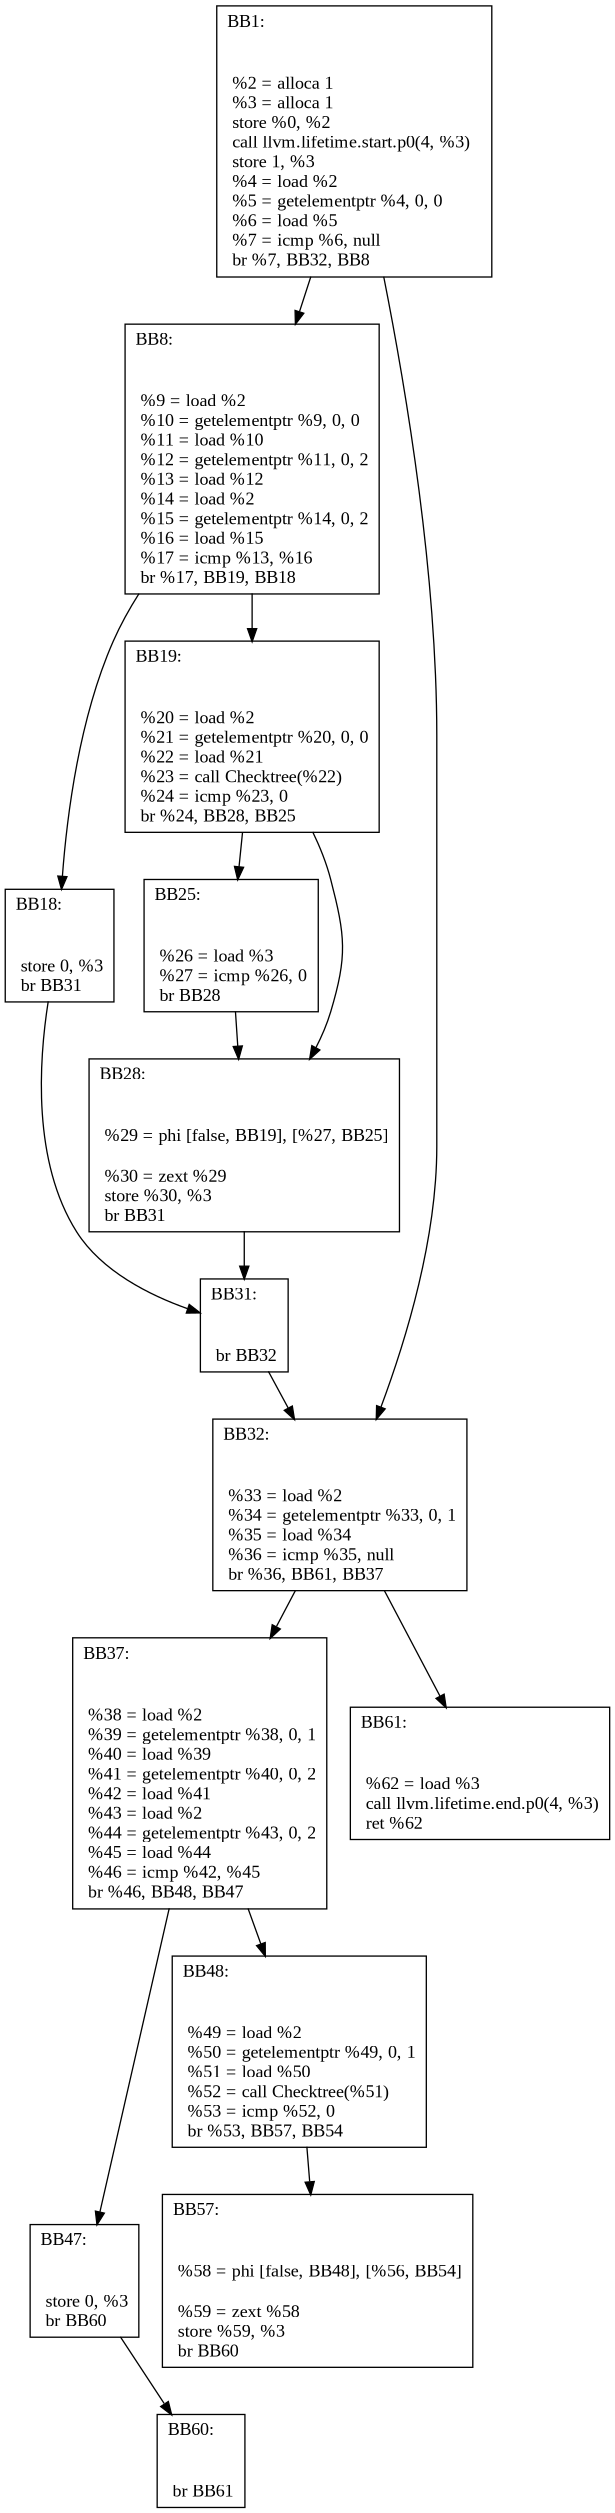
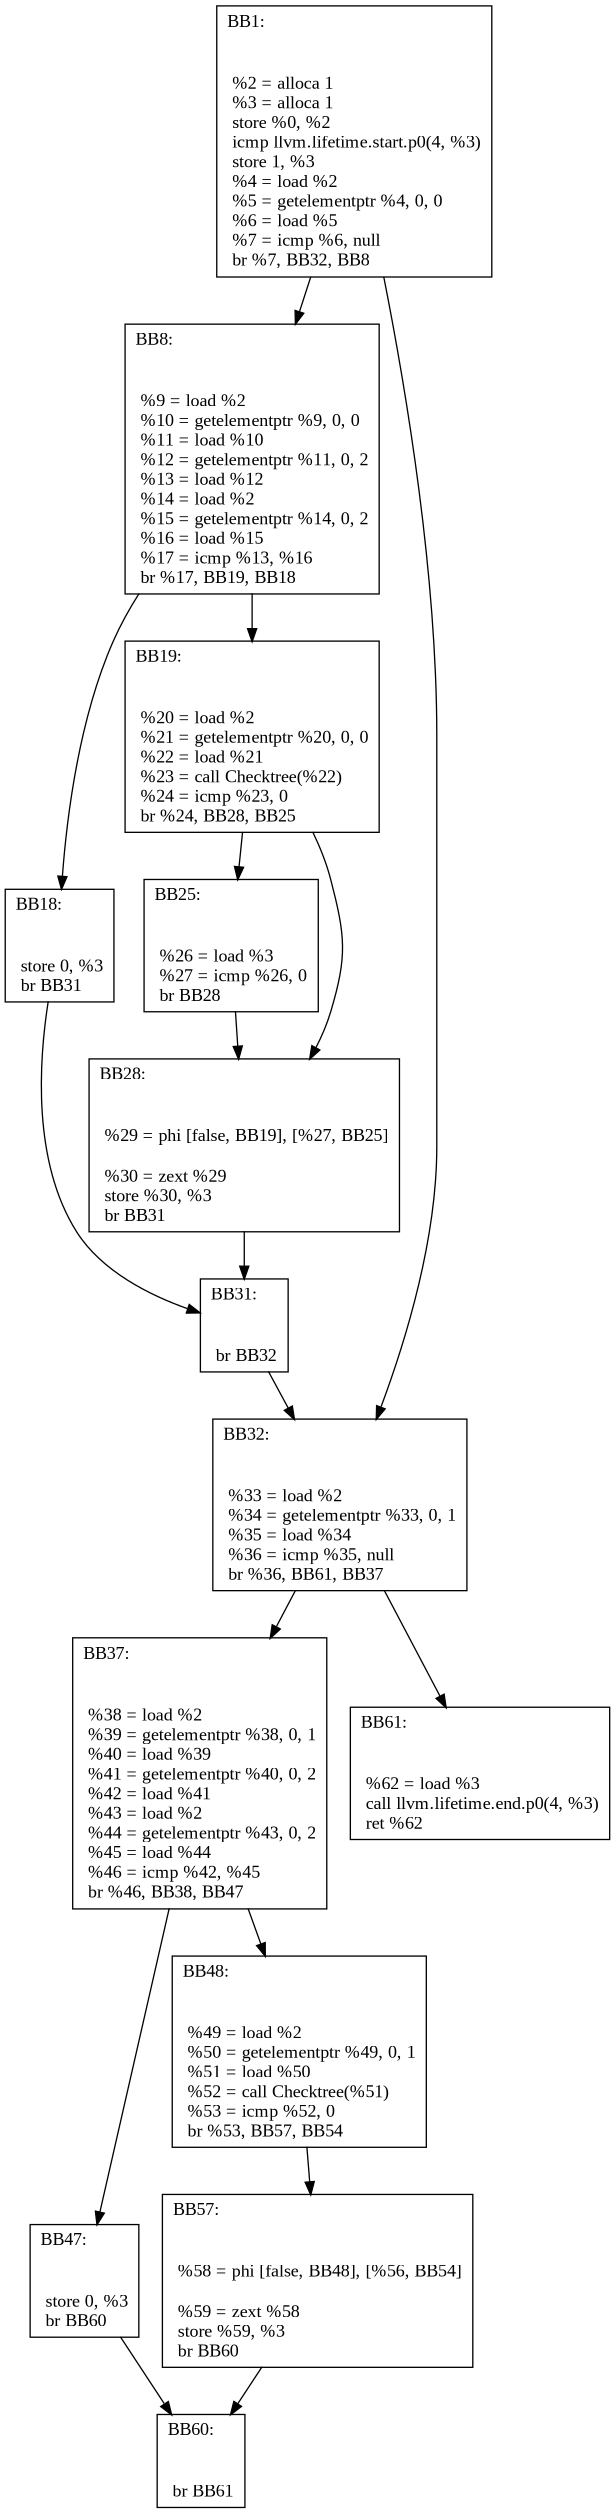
node "BB1:": text "call llvm.lifetime.start.p0(4, %3)" -> "icmp llvm.lifetime.start.p0(4, %3)"
node "BB37:": text "br %46, BB48, BB47" -> "br %46, BB38, BB47"
edge "BB57:" -> "BB60:": added
